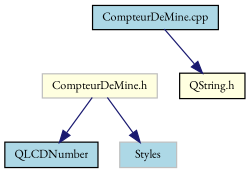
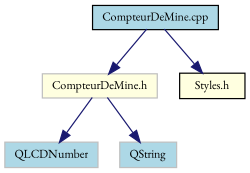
edge "CompteurDeMine.cpp" -> "CompteurDeMine.h": added
node "QString.h": label "QString.h" -> "Styles.h"
node "QLCDNumber": color black -> grey75
node "Styles": label "Styles" -> "QString"
